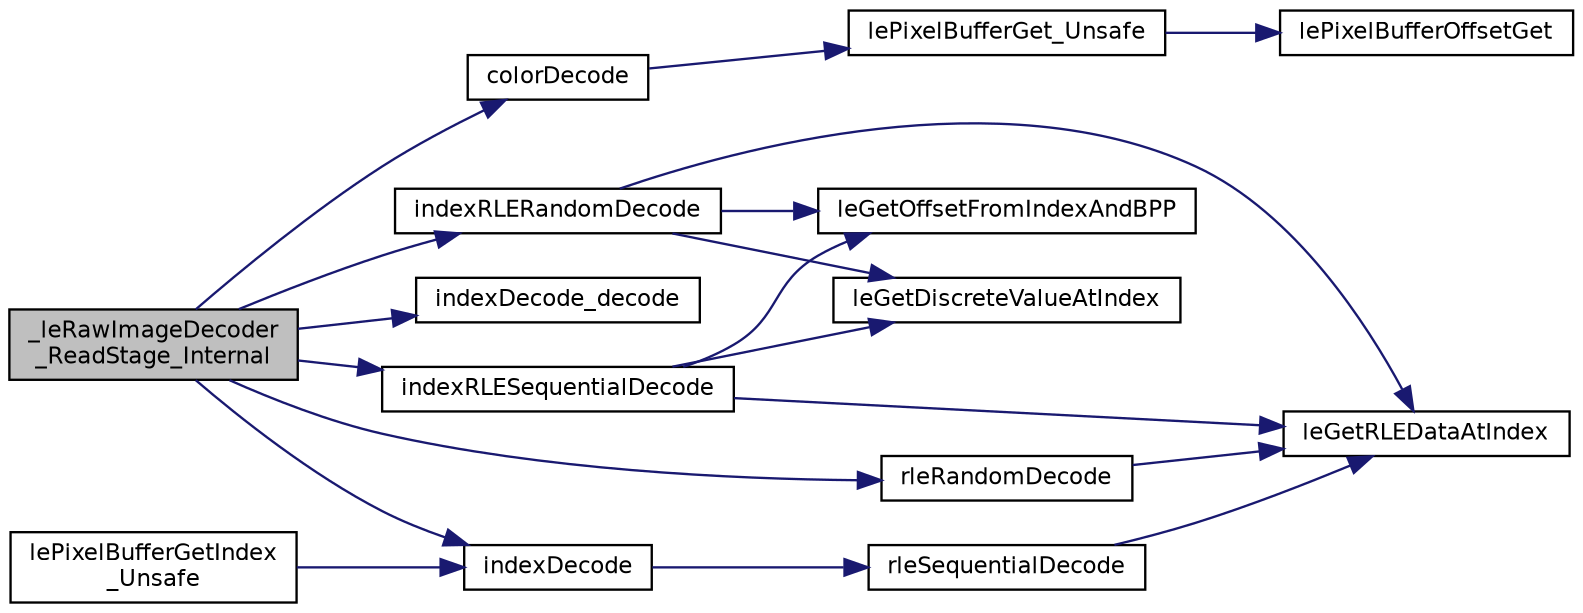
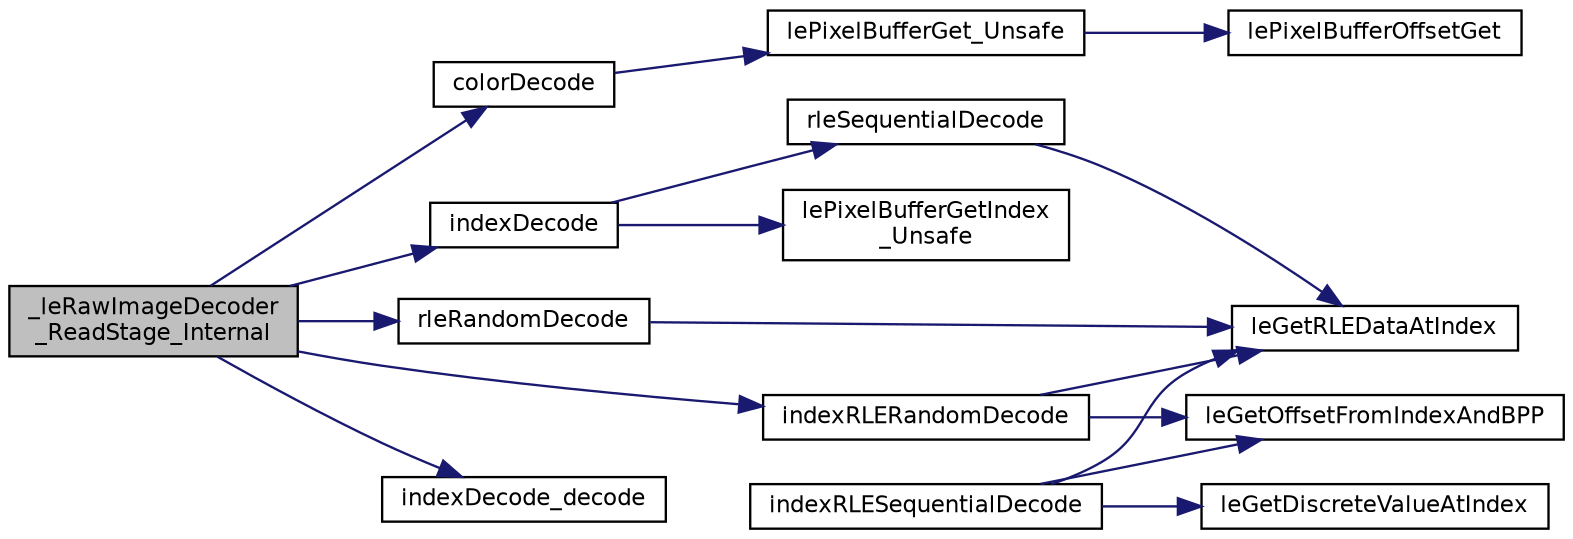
edge "indexRLERandomDecode" -> "leGetDiscreteValueAtIndex": removed
edge "_leRawImageDecoder _ReadStage_Internal" -> "indexRLESequentialDecode": removed
edge "lePixelBufferGetIndex _Unsafe" -> "indexDecode": reversed
